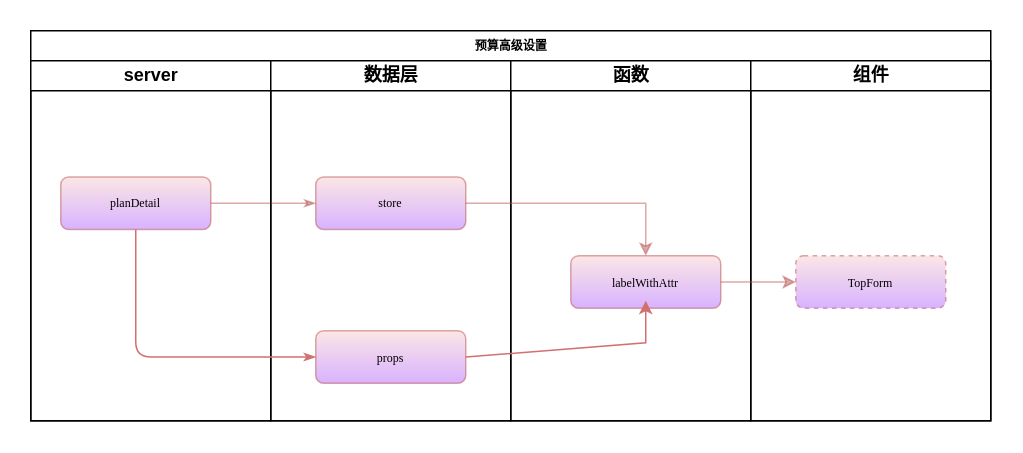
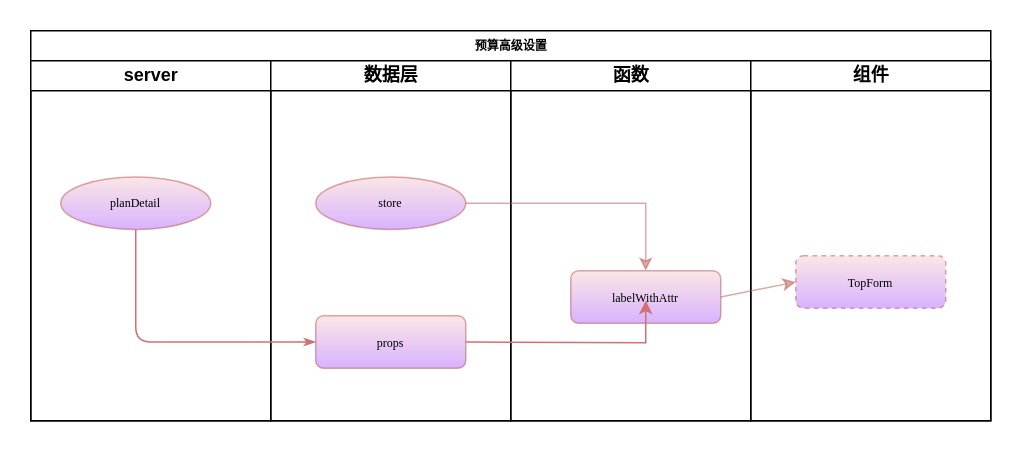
node "planDetail": shape rounded rectangle -> ellipse
edge "planDetail" -> "store": removed
node "store": shape rounded rectangle -> ellipse
node "labelWithAttr": moved (646, 282) -> (646, 297)
node "props": moved (391, 357) -> (391, 342)
